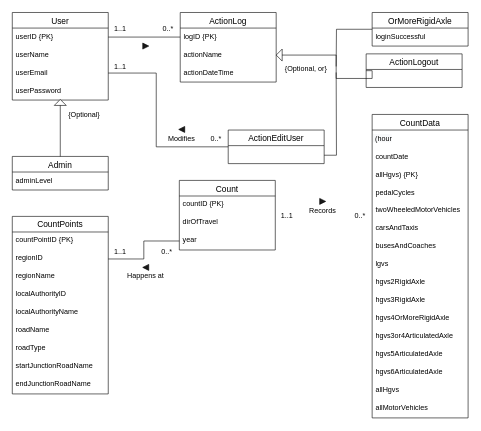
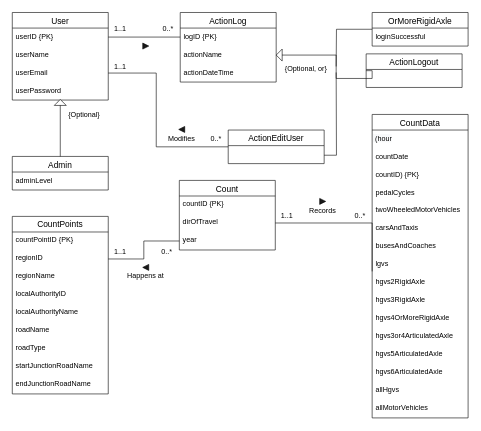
node "allHgvs) {PK}": label "allHgvs) {PK}" -> "countID) {PK}"
edge "dirOfTravel" -- "lgvs": added
